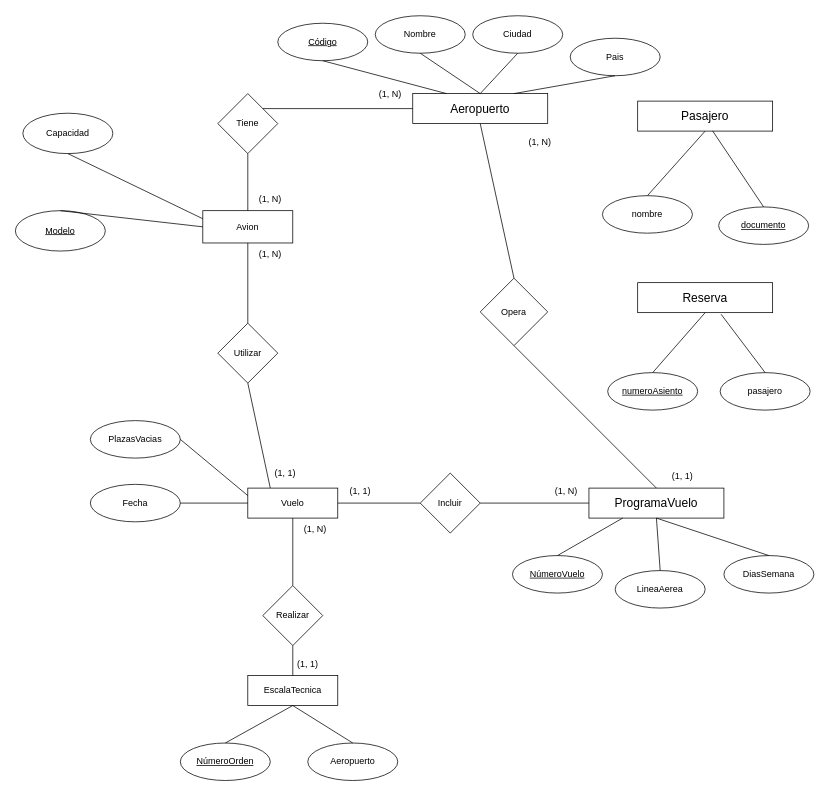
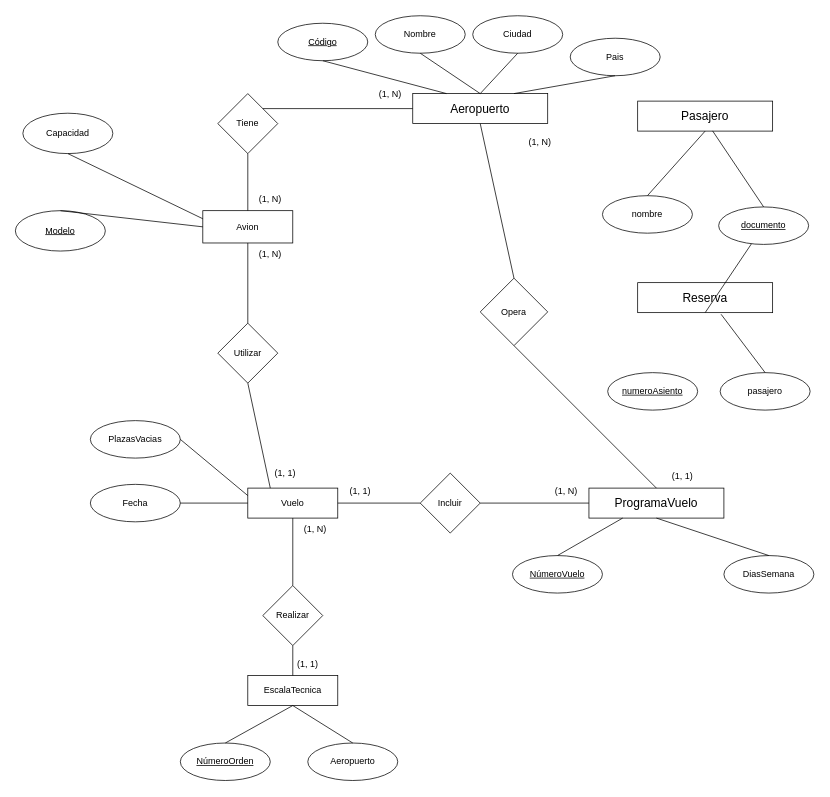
edge "Reserva" -- "numeroAsiento": now "Reserva" -- "documento"
edge "ProgramaVuelo" -- "LineaAerea": removed
node "LineaAerea": removed
